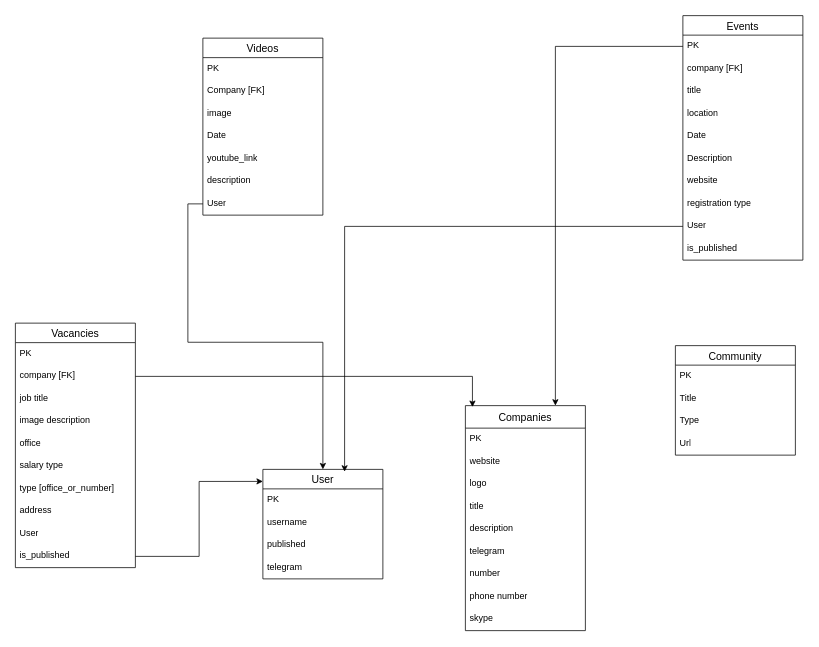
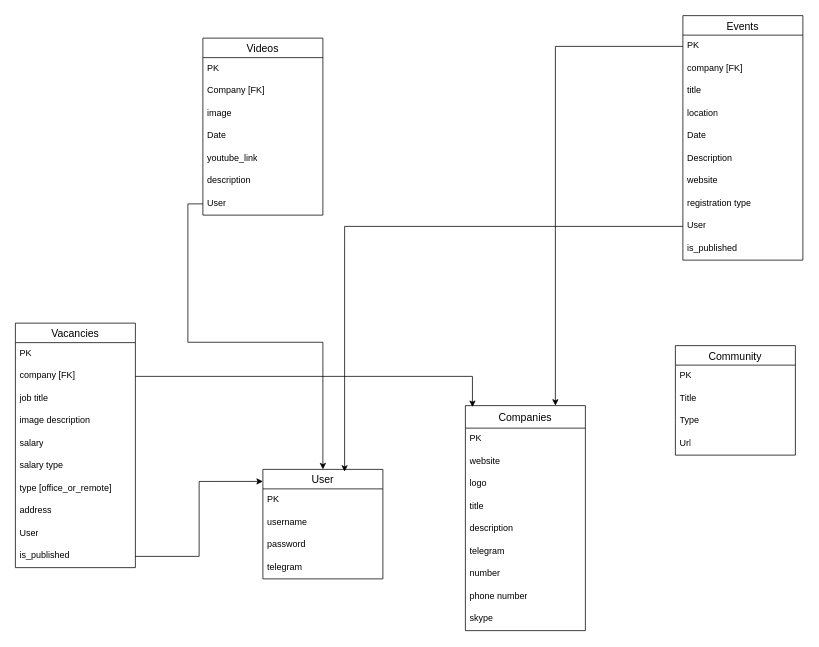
node "office": label "office" -> "salary"
node "type [office_or_number]": label "type [office_or_number]" -> "type [office_or_remote]"
node "published": label "published" -> "password"
